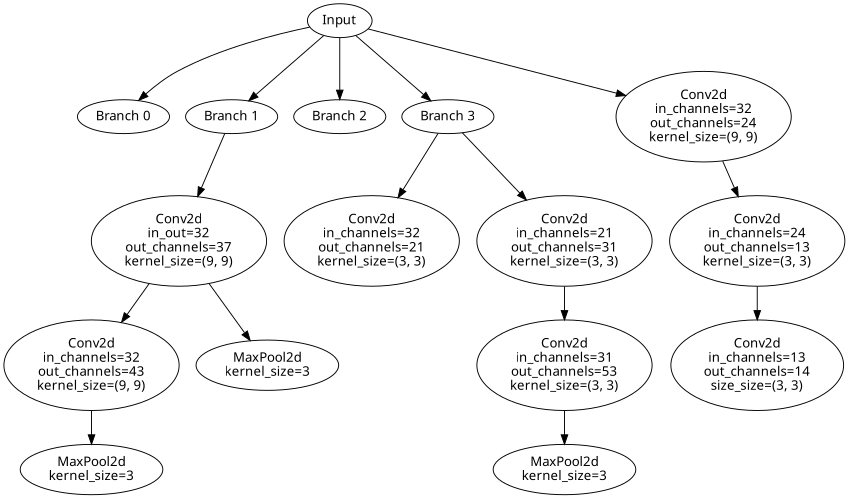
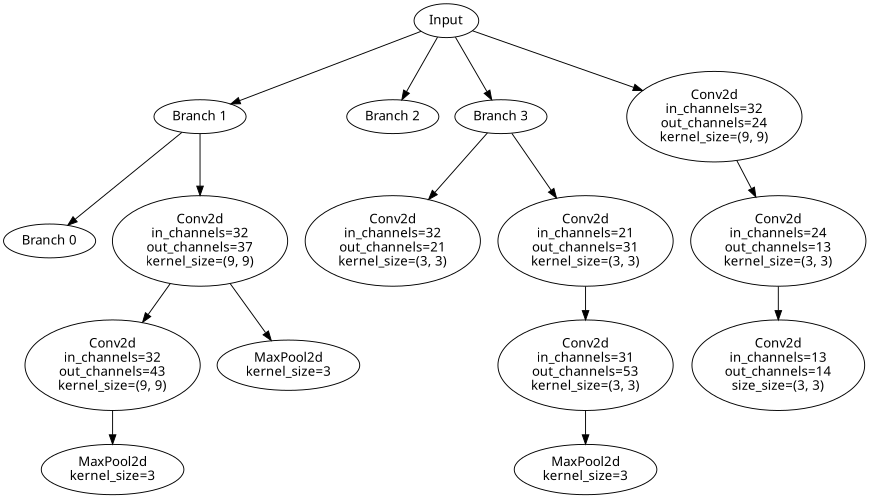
edge "Input" -> "Branch 0": now "Branch 1" -> "Branch 0"
node "Conv2d in_out=32 out_channels=37 kernel_size=(9, 9)": label "Conv2d in_out=32 out_channels=37 kernel_size=(9, 9)" -> "Conv2d in_channels=32 out_channels=37 kernel_size=(9, 9)"
